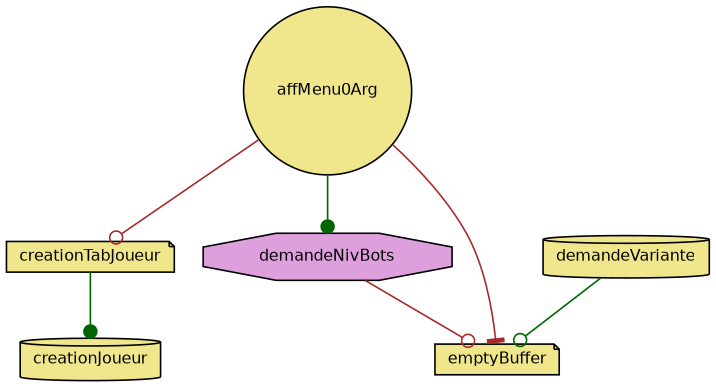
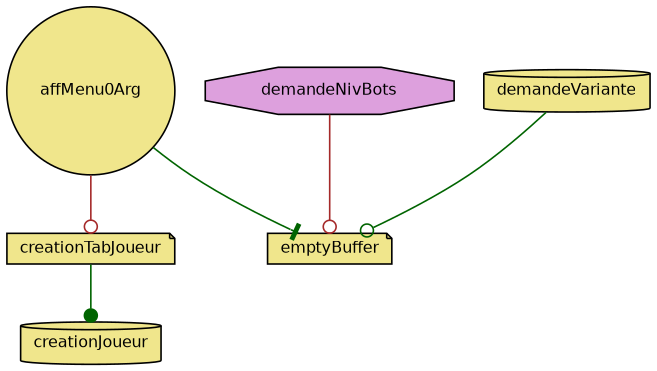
edge "affMenu0Arg" -> "demandeNivBots": removed
edge "affMenu0Arg" -> "emptyBuffer": color brown -> darkgreen
